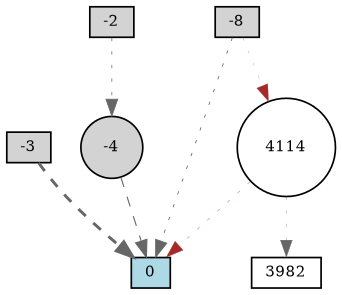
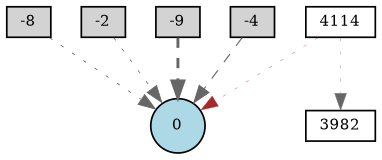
edge "-8" -> "4114": removed
edge "-2" -> "-4": now "-2" -> "0"
node "-3": label "-3" -> "-9"
node "-4": shape circle -> box
node "4114": shape circle -> box
node "0": shape box -> circle
